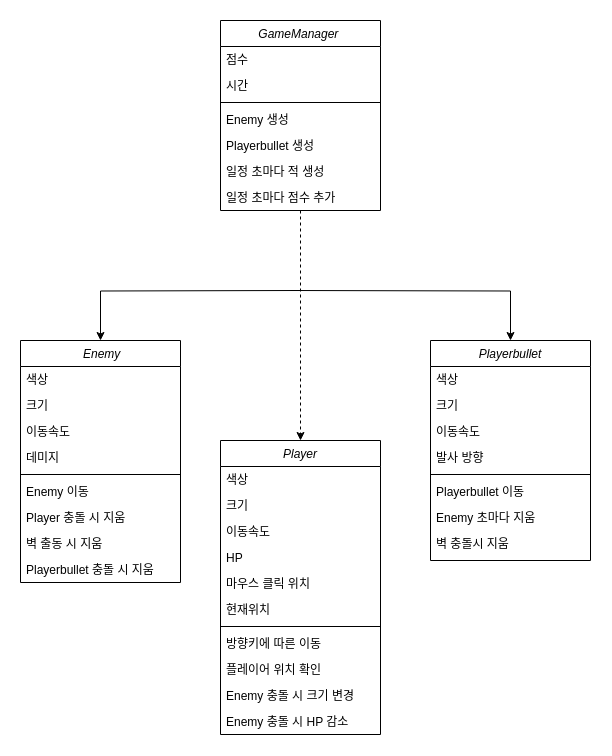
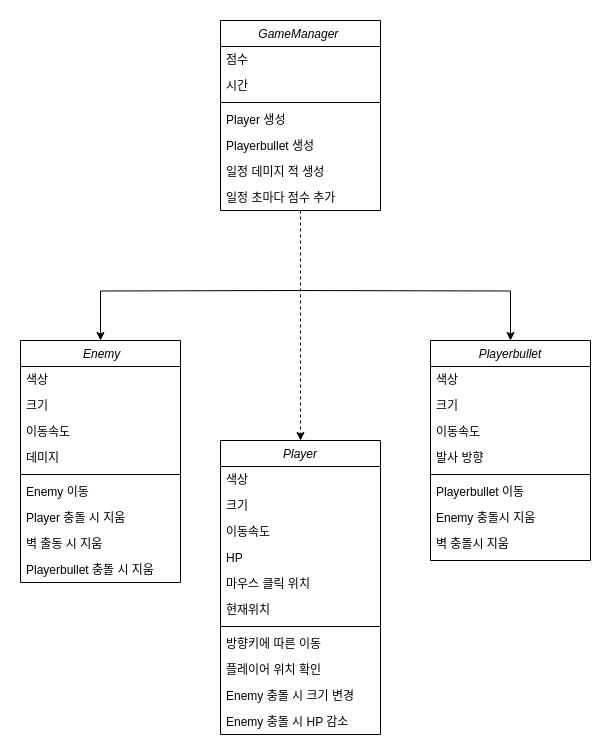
node "Enemy 생성": label "Enemy 생성" -> "Player 생성"
node "일정 초마다 적 생성": label "일정 초마다 적 생성" -> "일정 데미지 적 생성"
node "Enemy 초마다 지움": label "Enemy 초마다 지움" -> "Enemy 충돌시 지움"
